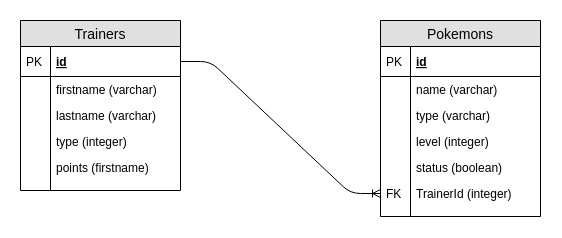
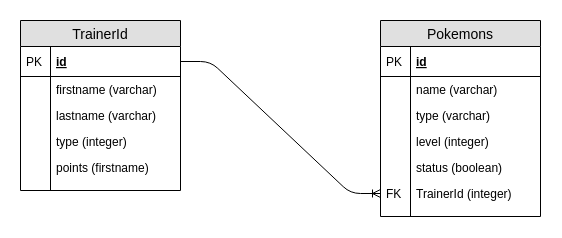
node "Trainers": label "Trainers" -> "TrainerId"
